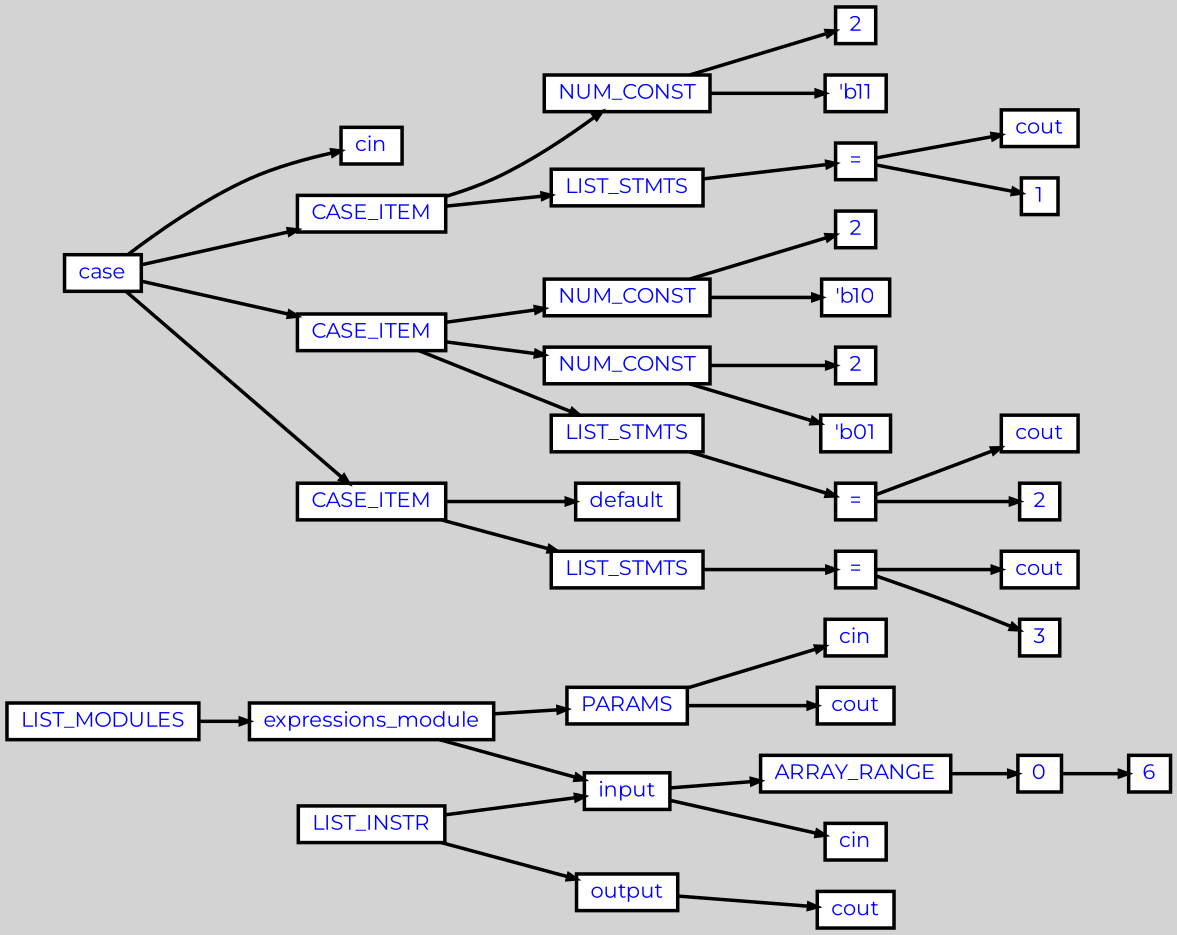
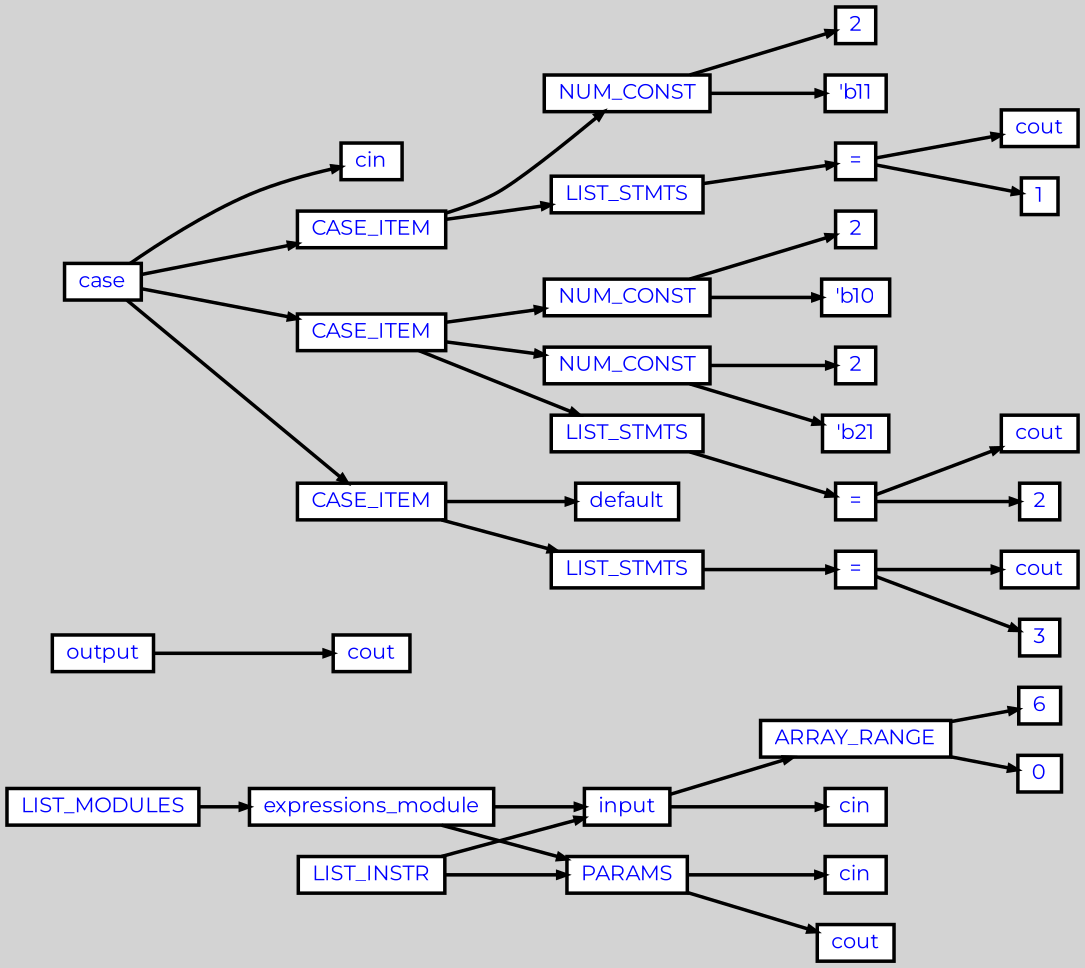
node "'b01": label "'b01" -> "'b21"
edge "0" -> "6": now "ARRAY_RANGE" -> "6"
edge "LIST_INSTR" -> "output": now "LIST_INSTR" -> "PARAMS"
